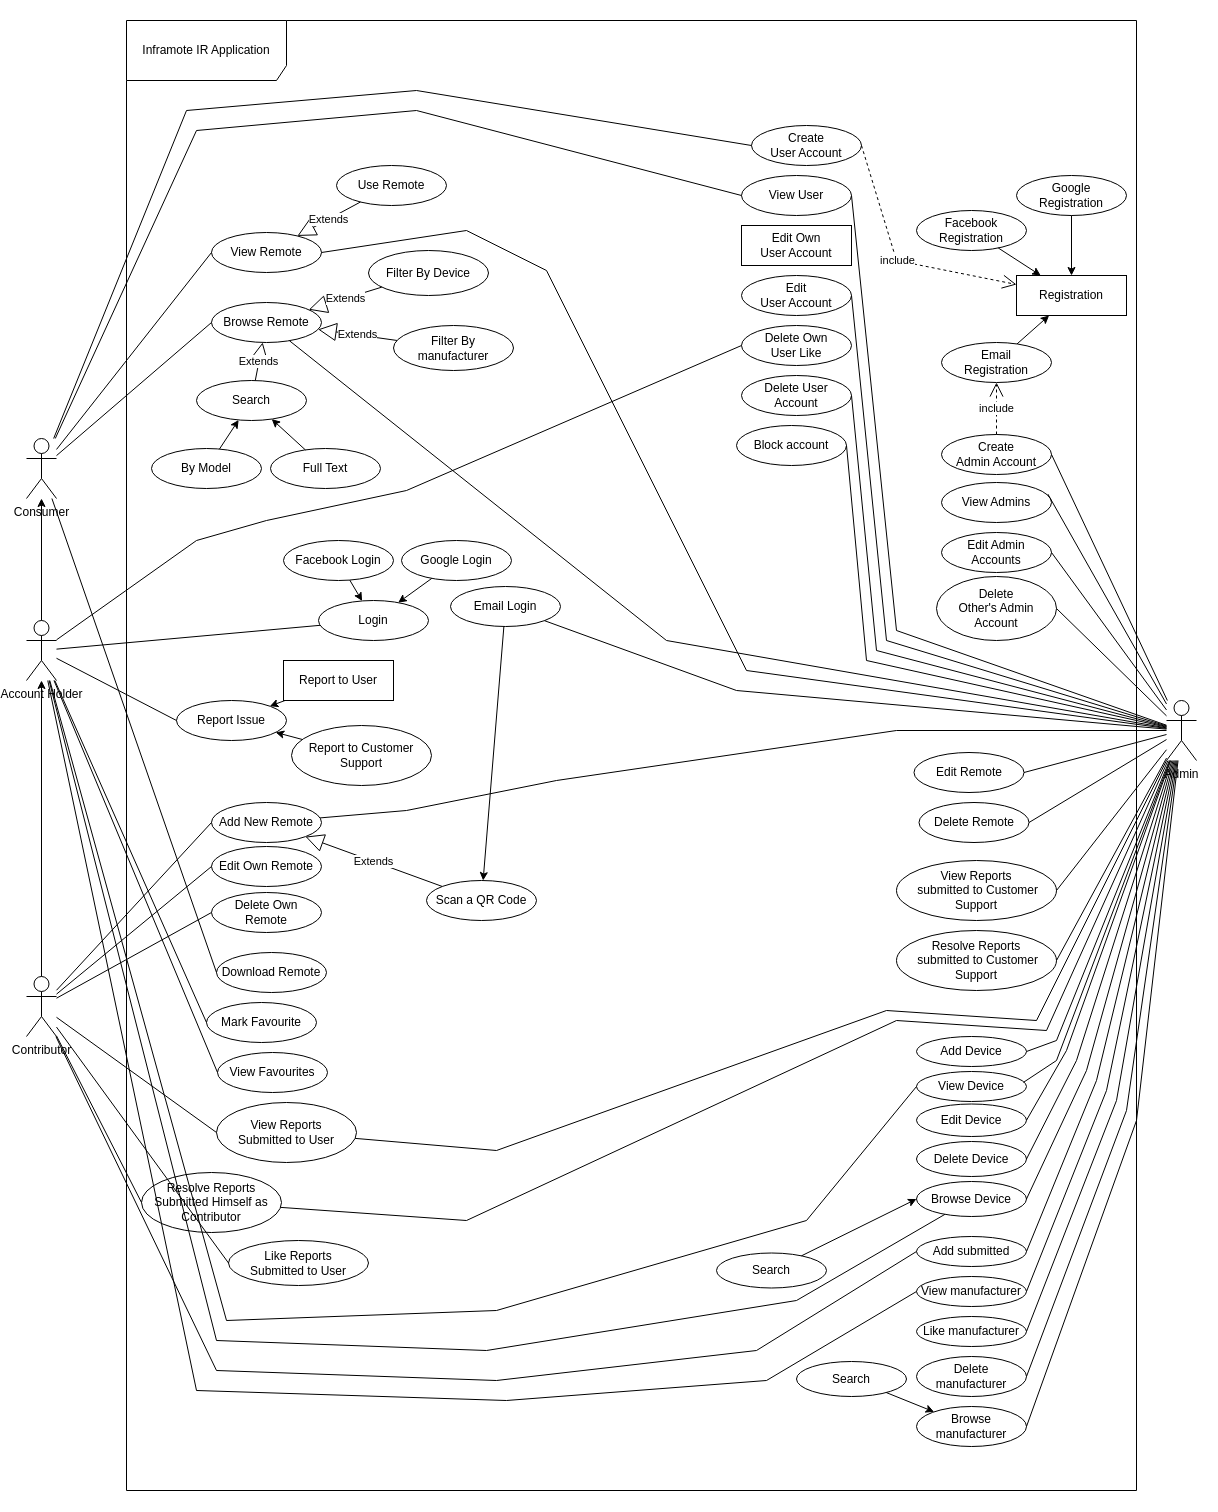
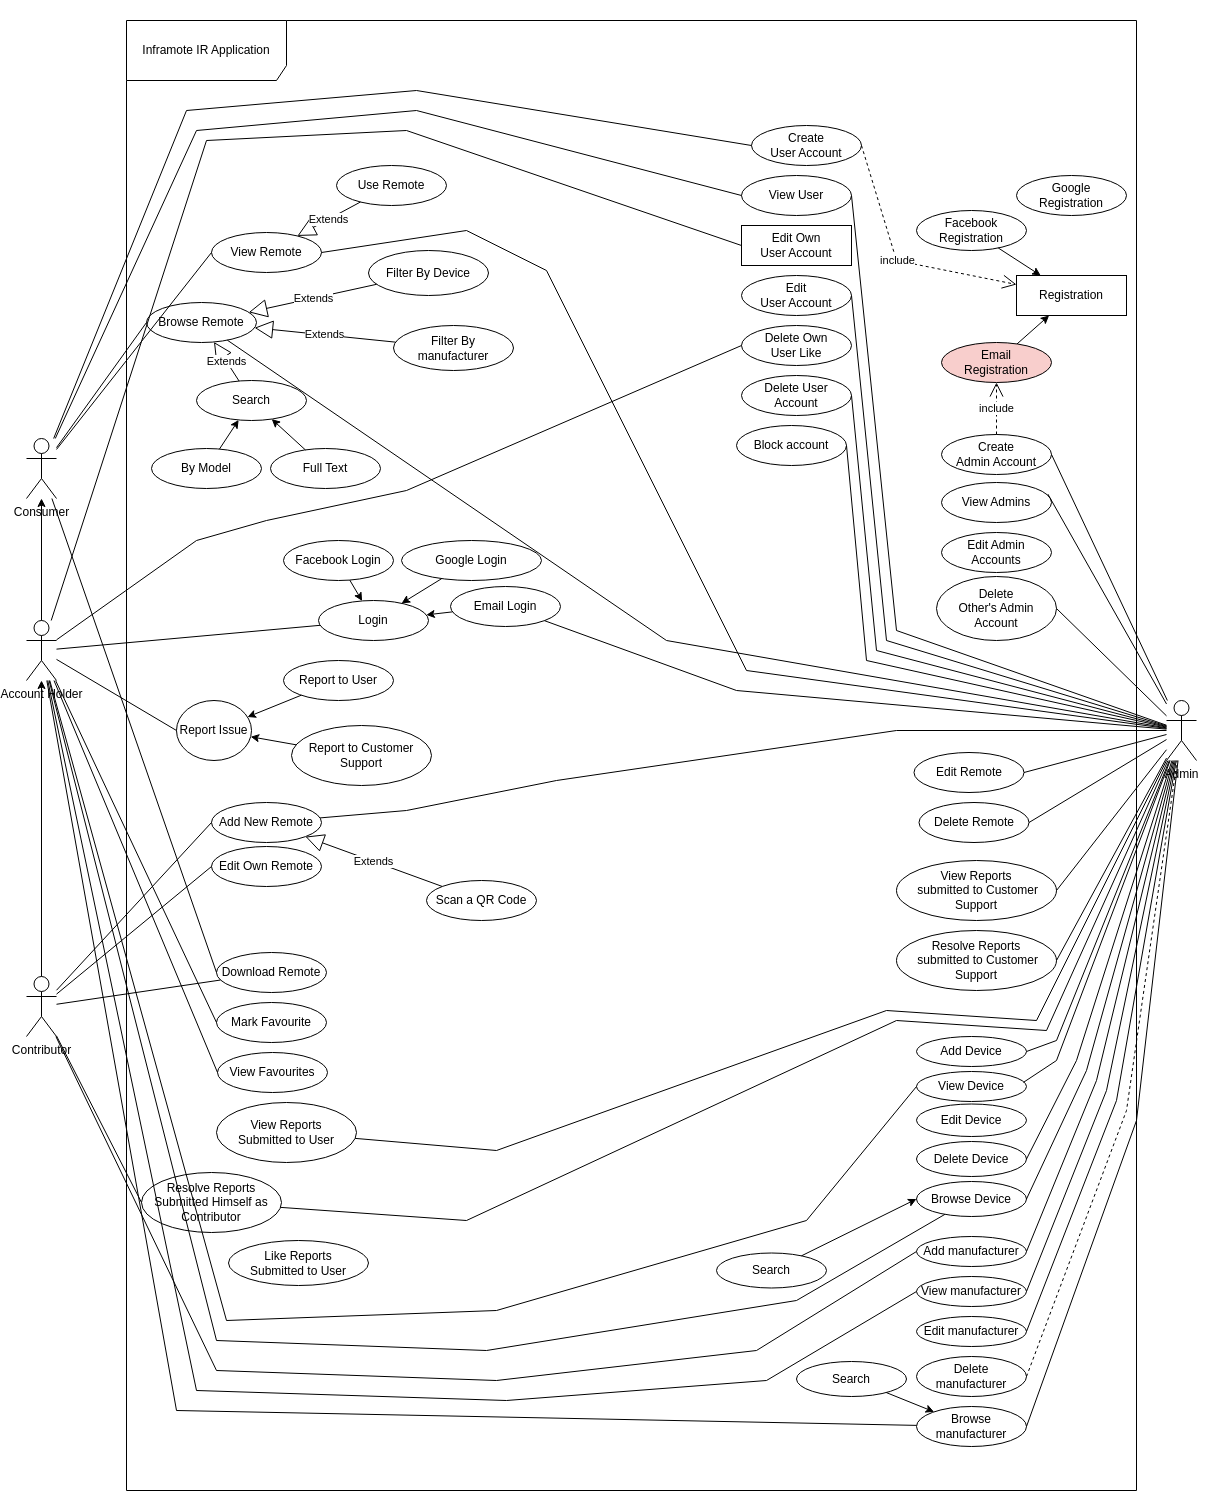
edge "Edit Own User Account" -- "Account Holder": added
edge "Google Registration" -> "Registration": removed
node "Browse Remote": moved (267, 323) -> (202, 323)
node "Email Registration": fillcolor #ffffff -> #f8cecc
node "Google Login": size 110x40 -> 140x40
edge "Edit Admin Accounts" -- "Admin": removed
node "Report to User": shape rectangle -> ellipse
node "Report Issue": size 110x40 -> 75x60
edge "Email Login" -> "Scan a QR Code": now "Email Login" -> "Login"
node "Delete Own Remote": removed
edge "Delete Own Remote" -- "Contributor": removed
edge "Admin" -- "Edit Device": removed
node "Mark Favourite": moved (262, 1023) -> (272, 1023)
edge "Contributor" -- "Like Reports Submitted to User": now "Contributor" -- "Download Remote"
edge "Contributor" -- "View Reports Submitted to User": removed
edge "Admin" -- "Delete manufacturer": style solid -> dashed
node "Add submitted": label "Add submitted" -> "Add manufacturer"
node "Like manufacturer": label "Like manufacturer" -> "Edit manufacturer"
edge "Account Holder" -- "Browse manufacturer": added
